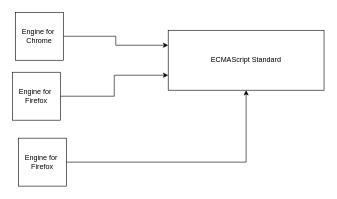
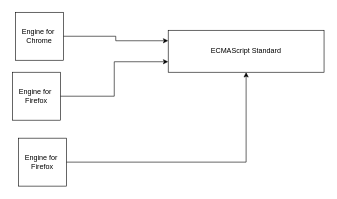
node "ECMAScript Standard": size 156x60 -> 156x42
